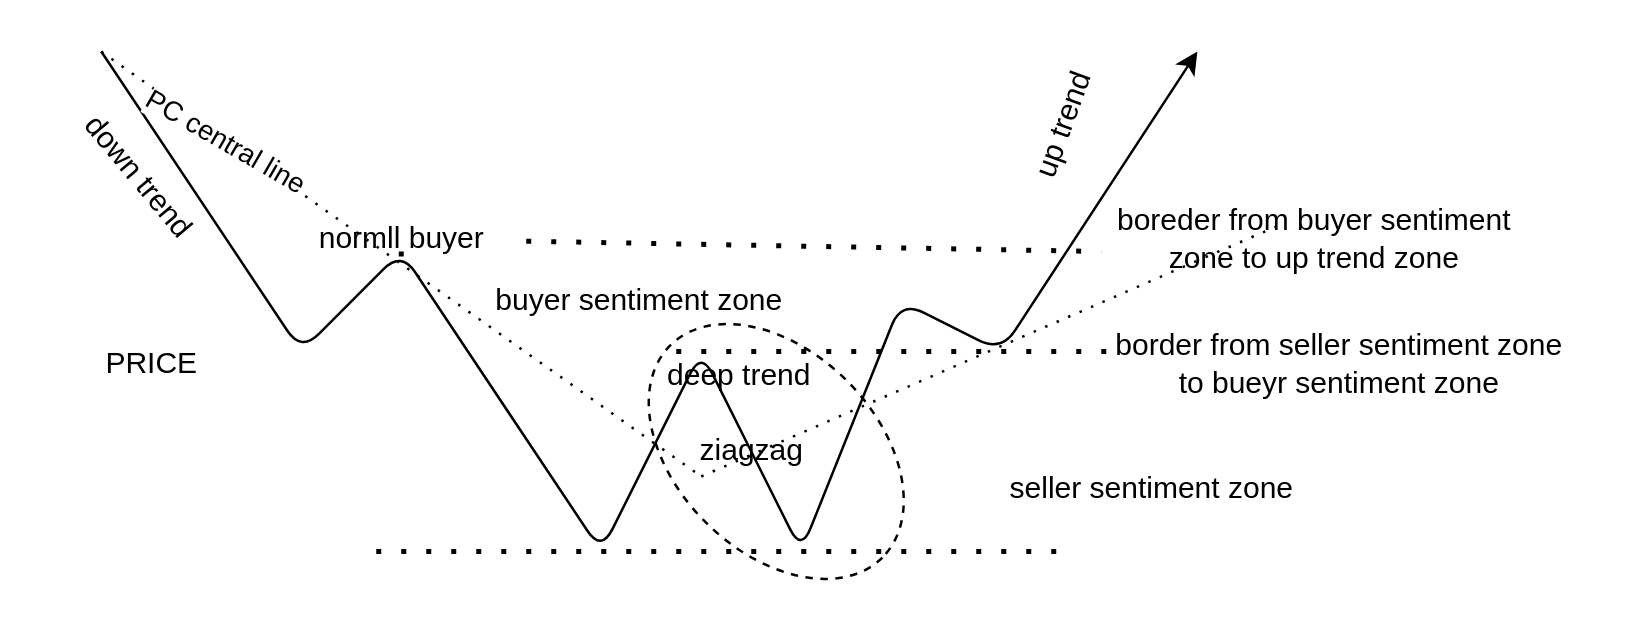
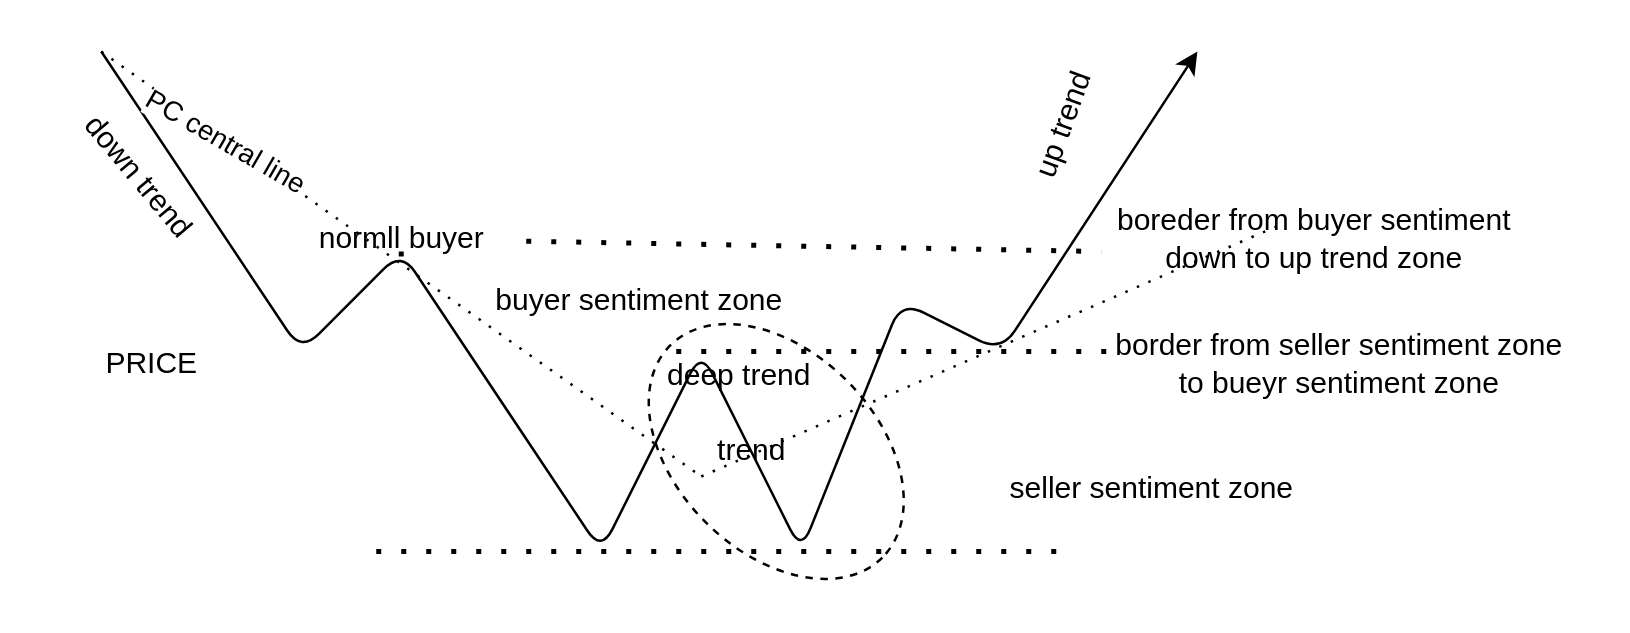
node "boreder from buyer sentiment zone to up trend zone": label "boreder from buyer sentiment zone to up trend zone" -> "boreder from buyer sentiment down to up trend zone"
node "ziagzag": label "ziagzag" -> "trend"
